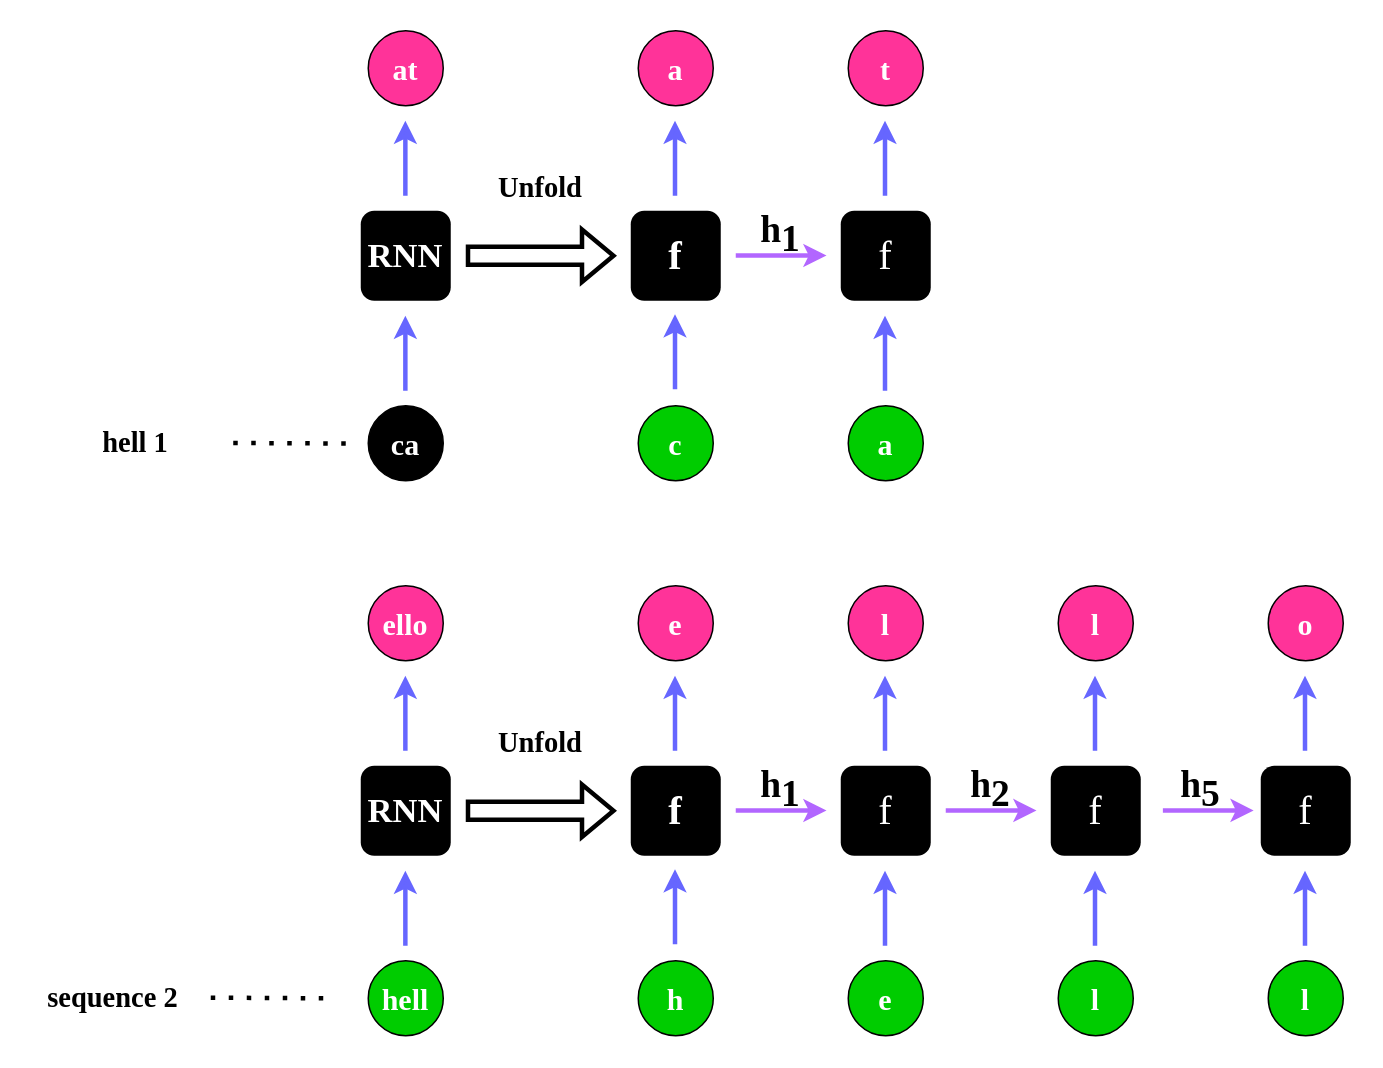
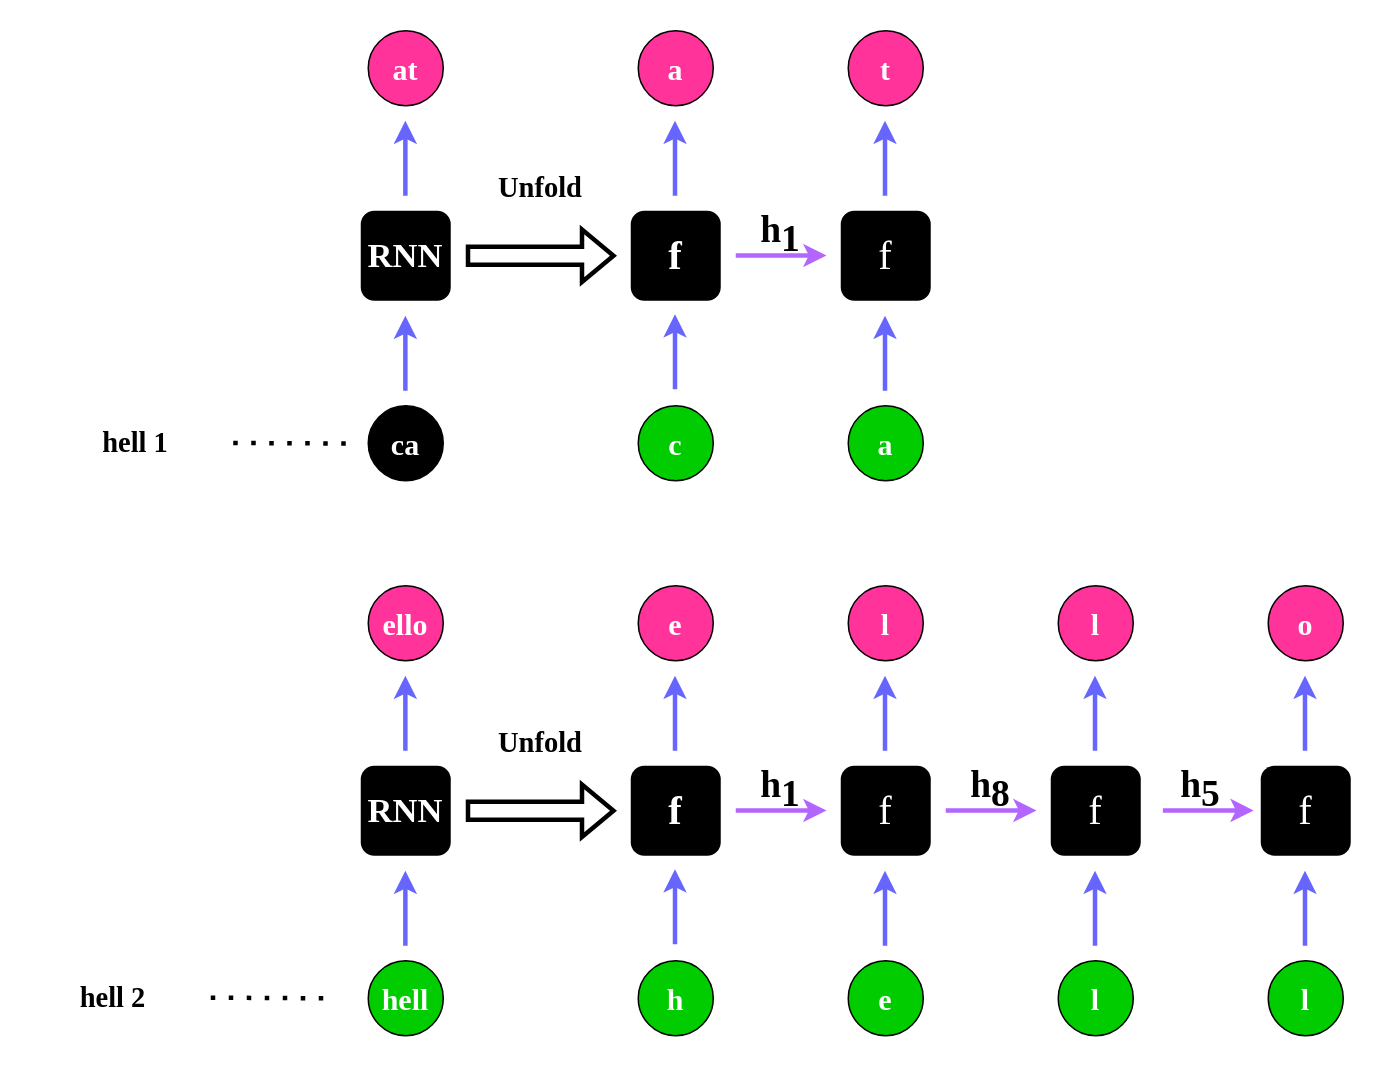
node "h2": label "h2" -> "h8"
node "sequence 2": label "sequence 2" -> "hell 2"
